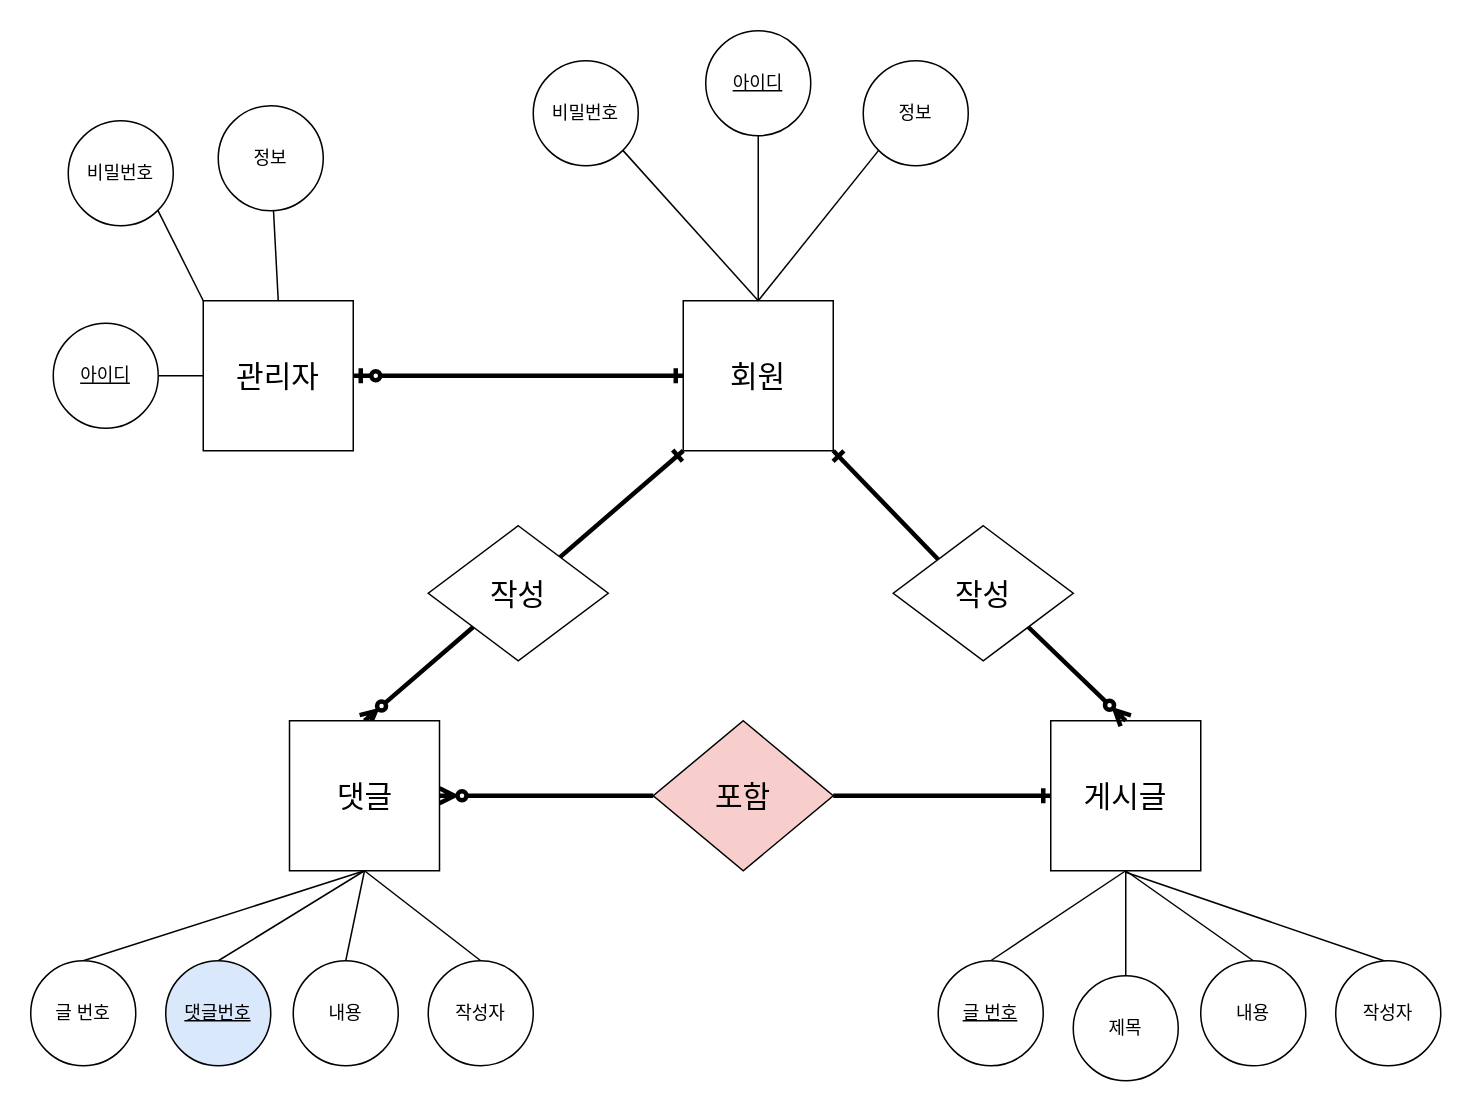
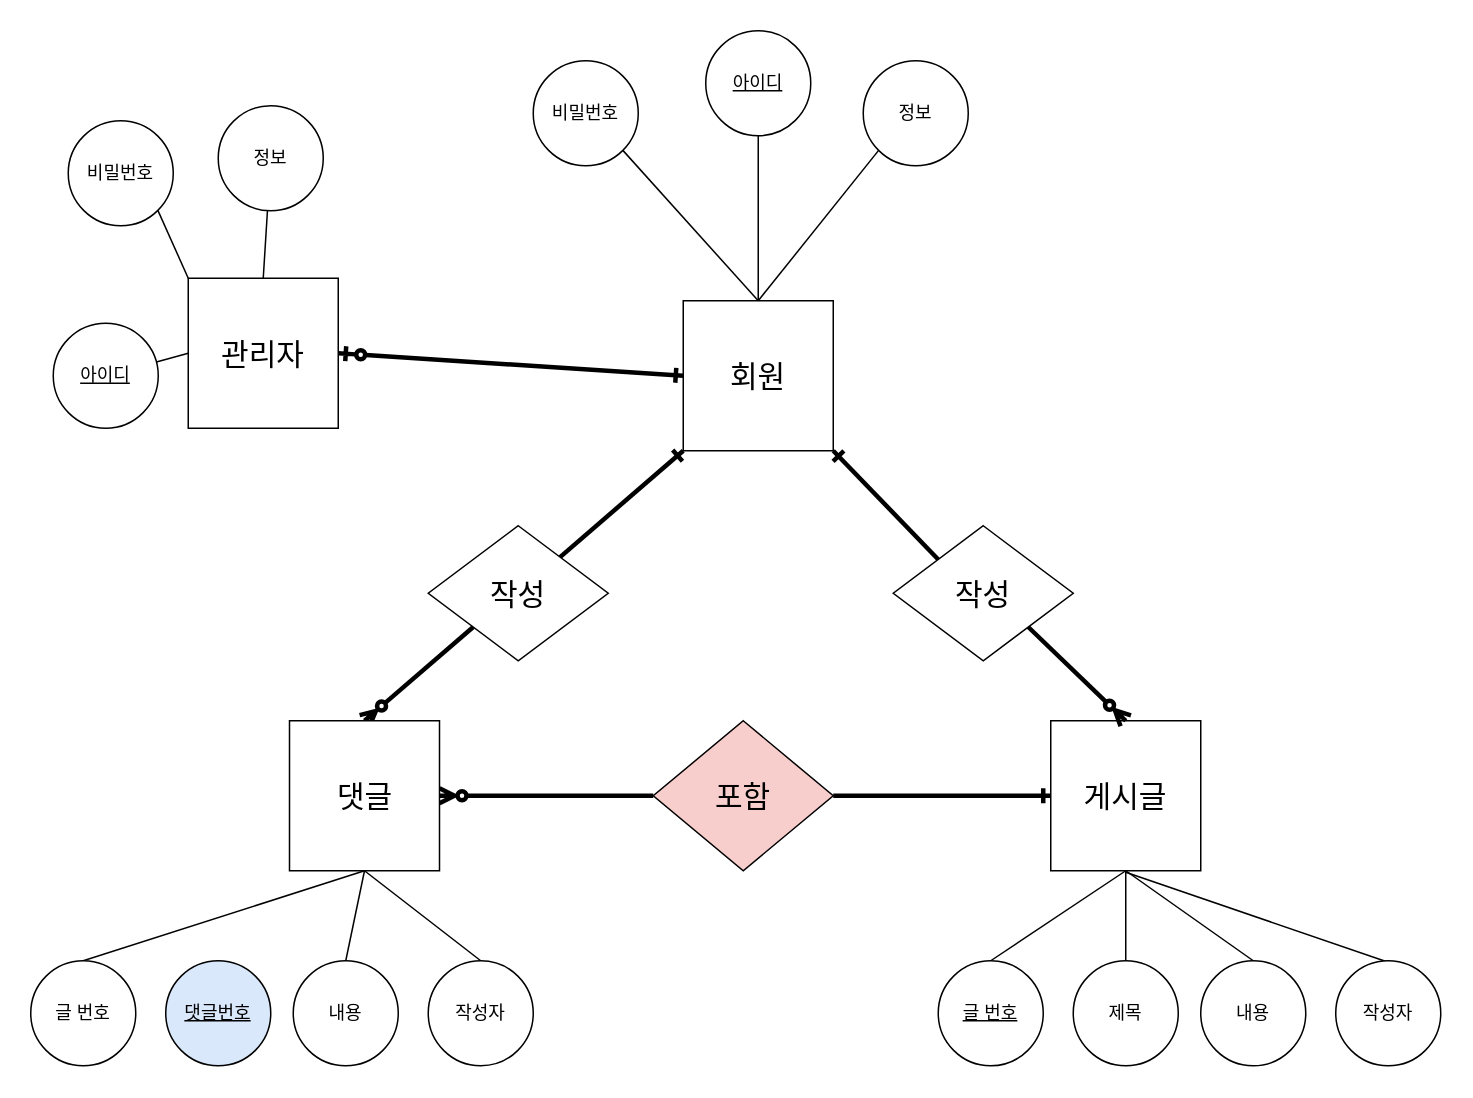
node "관리자": moved (278, 376) -> (263, 353)
edge "댓글" -- "댓글번호": removed
node "제목": moved (1126, 1028) -> (1126, 1013)
